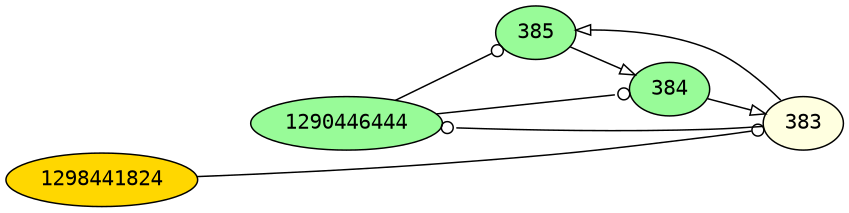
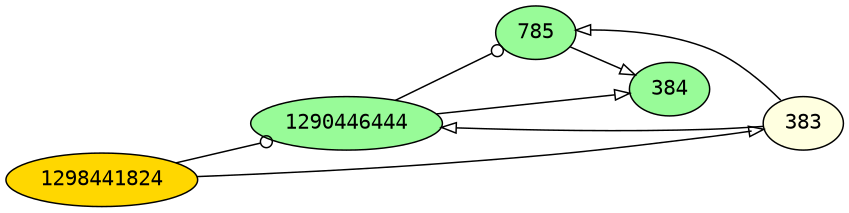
node "385": label "385" -> "785"
edge "1290446444" -> "384": arrowhead odot -> onormal
edge "384" -> "383": removed
edge "383" -> "1290446444": arrowhead odot -> onormal
edge "1298441824" -> "1290446444": added
edge "1298441824" -> "383": arrowhead odot -> onormal
